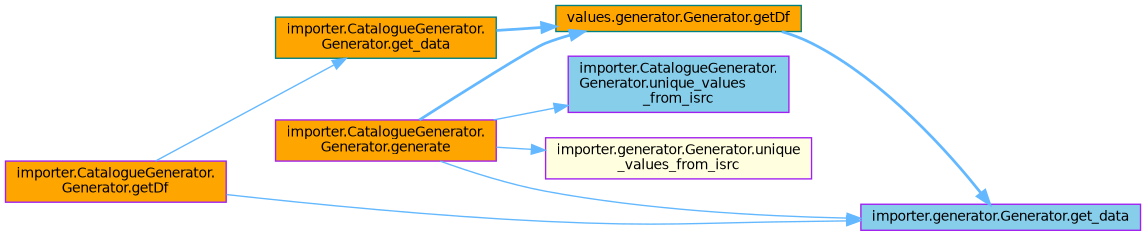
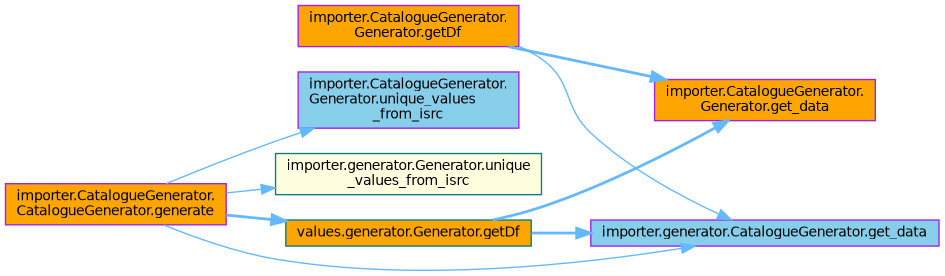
edge "importer.CatalogueGenerator. Generator.get_data" -> "values.generator.Generator.getDf": reversed
node "importer.CatalogueGenerator. Generator.get_data": color teal -> purple
edge "importer.CatalogueGenerator. Generator.getDf" -> "importer.CatalogueGenerator. Generator.get_data": style solid -> bold
node "importer.CatalogueGenerator. Generator.generate": label "importer.CatalogueGenerator. Generator.generate" -> "importer.CatalogueGenerator. CatalogueGenerator.generate"
node "importer.generator.Generator.unique _values_from_isrc": color purple -> teal
node "importer.generator.Generator.get_data": label "importer.generator.Generator.get_data" -> "importer.generator.CatalogueGenerator.get_data"
